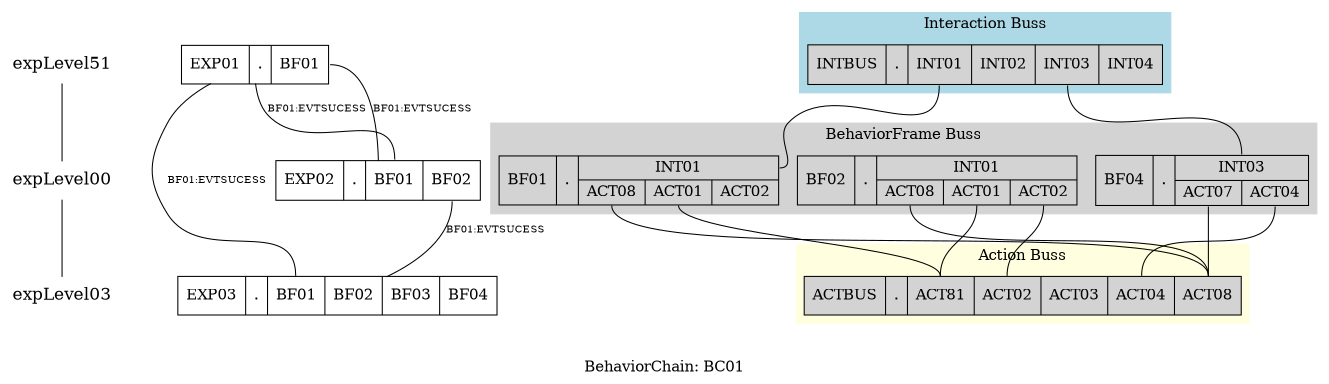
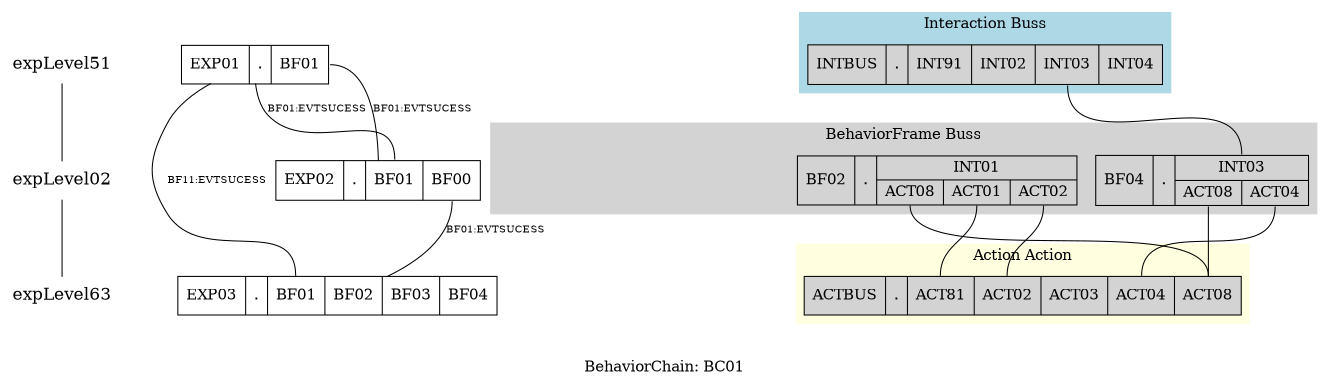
node "INTBUS": text "INT01" -> "INT91"
node "expLevel00": label "expLevel00" -> "expLevel02"
edge "EXP01" -- "EXP03": label "BF01:EVTSUCESS" -> "BF11:EVTSUCESS"
node "EXP02": text "BF02" -> "BF00"
node "BF01": removed
node "BF04": text "ACT07" -> "ACT08"
cluster "Action Buss": label "Action Buss" -> "Action Action"
node "expLevel03": label "expLevel03" -> "expLevel63"
